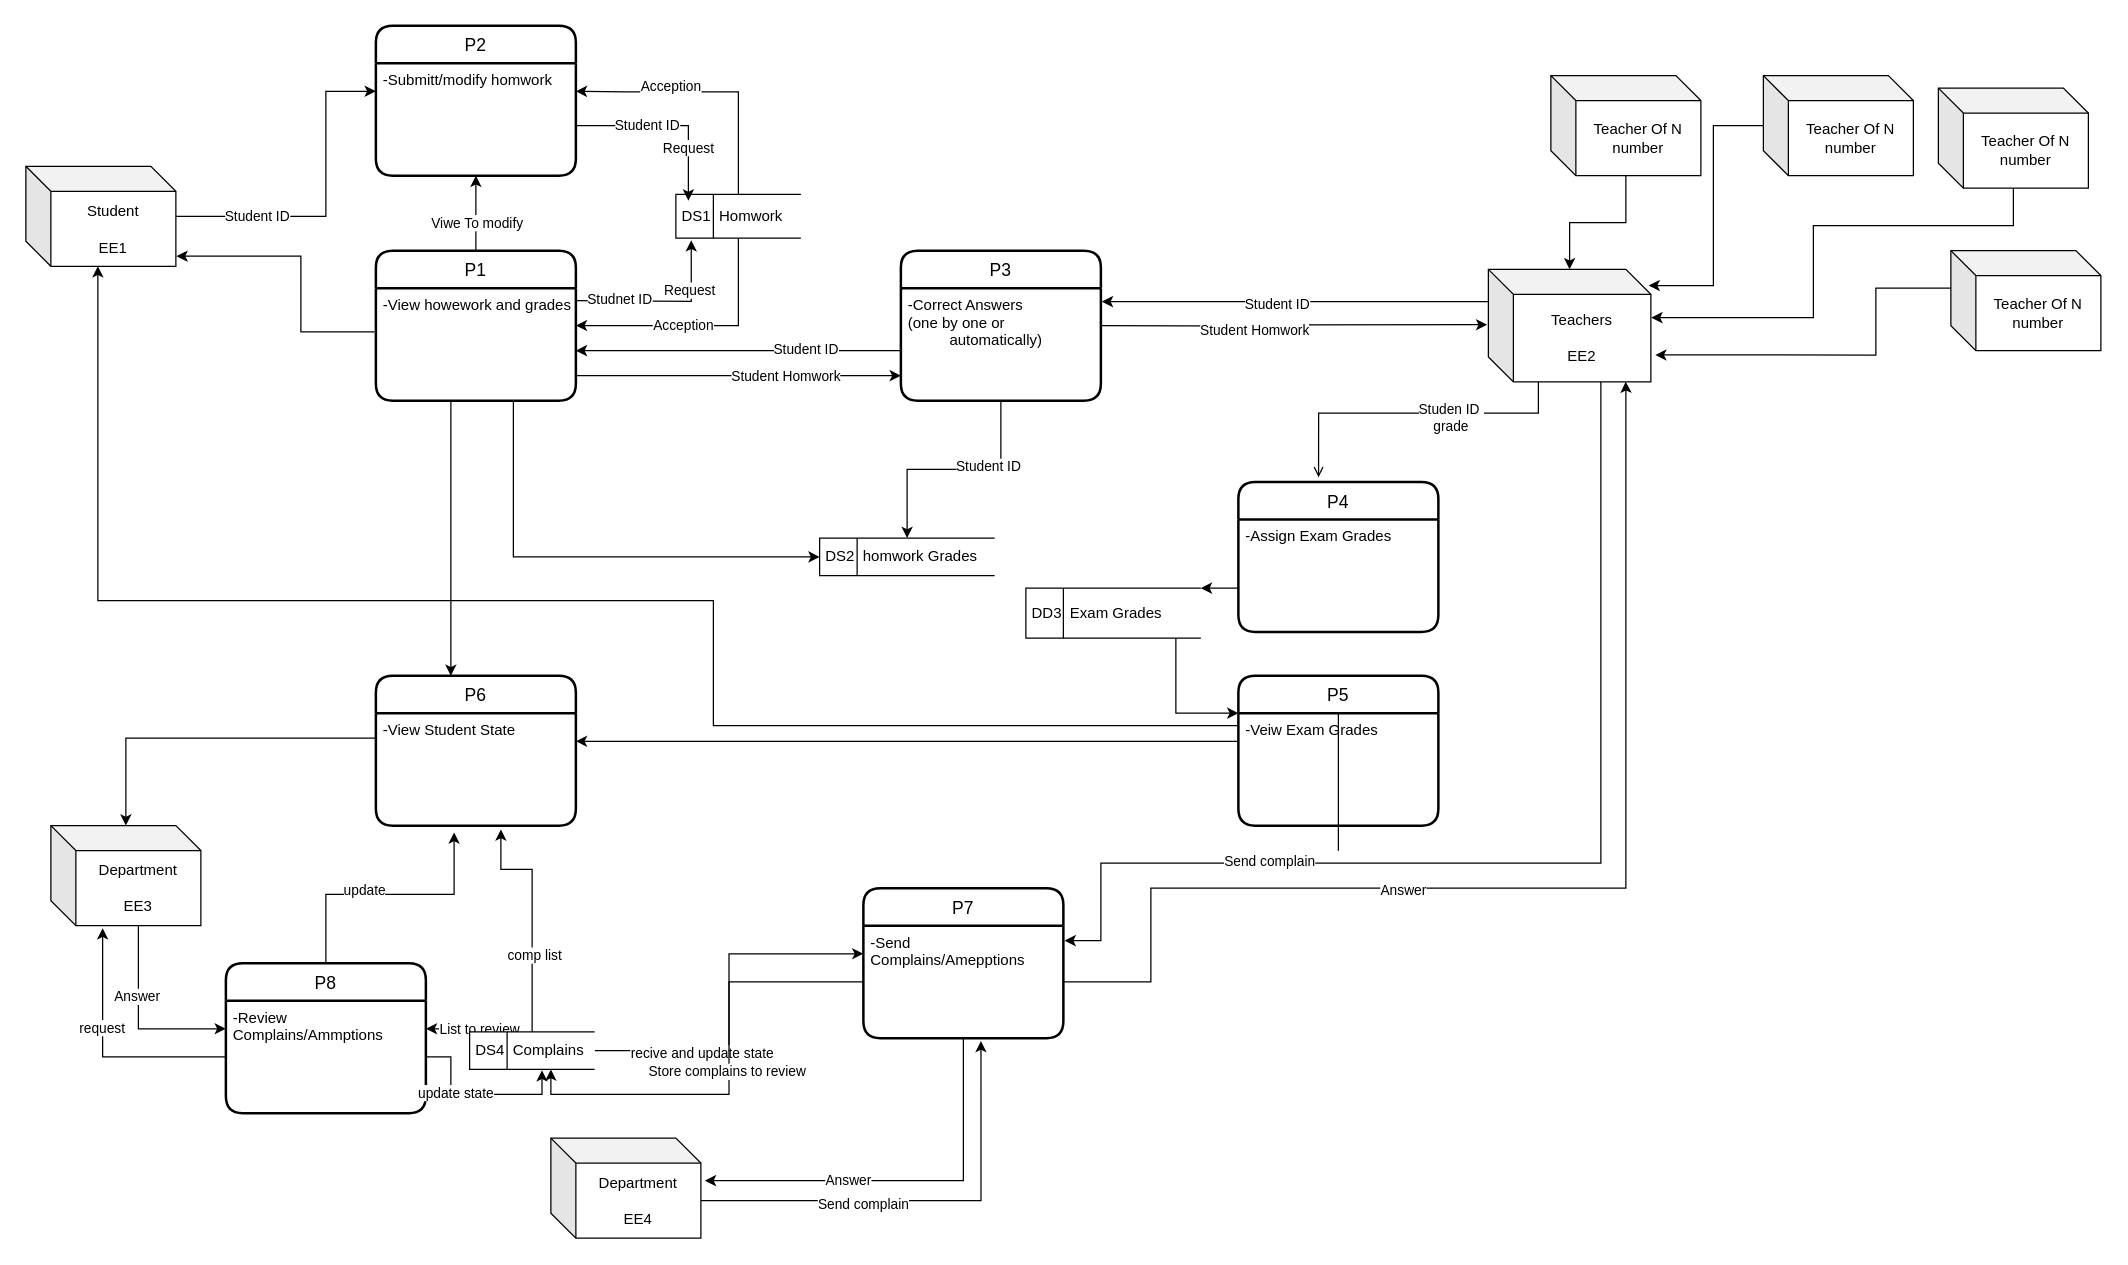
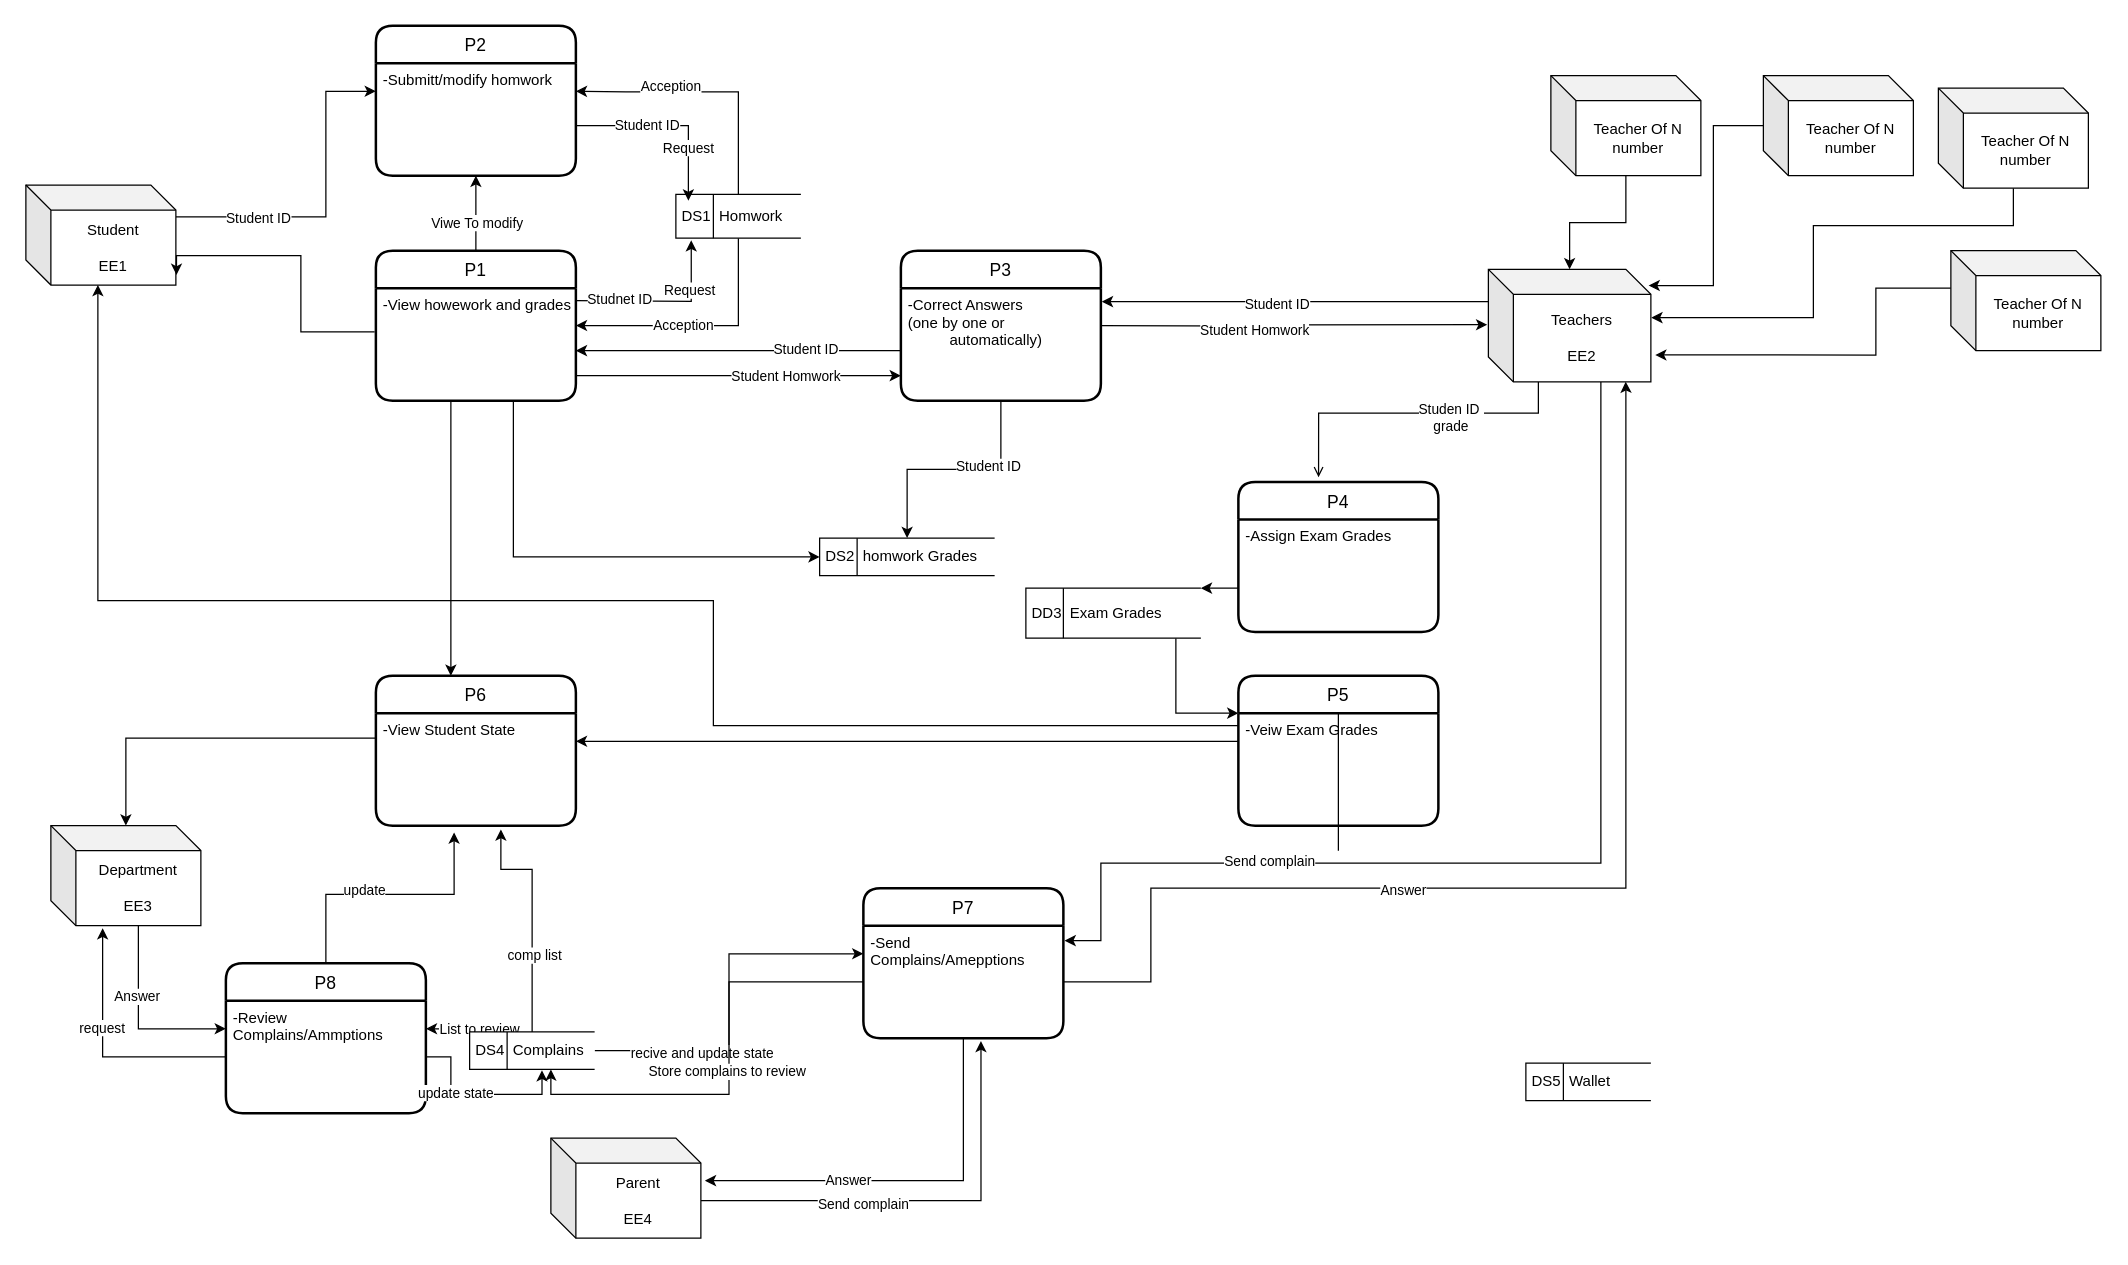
node "Student EE1": moved (101, 216) -> (101, 235)
node "DS5 Wallet": added
node "Department EE4": label "Department EE4" -> "Parent EE4"
